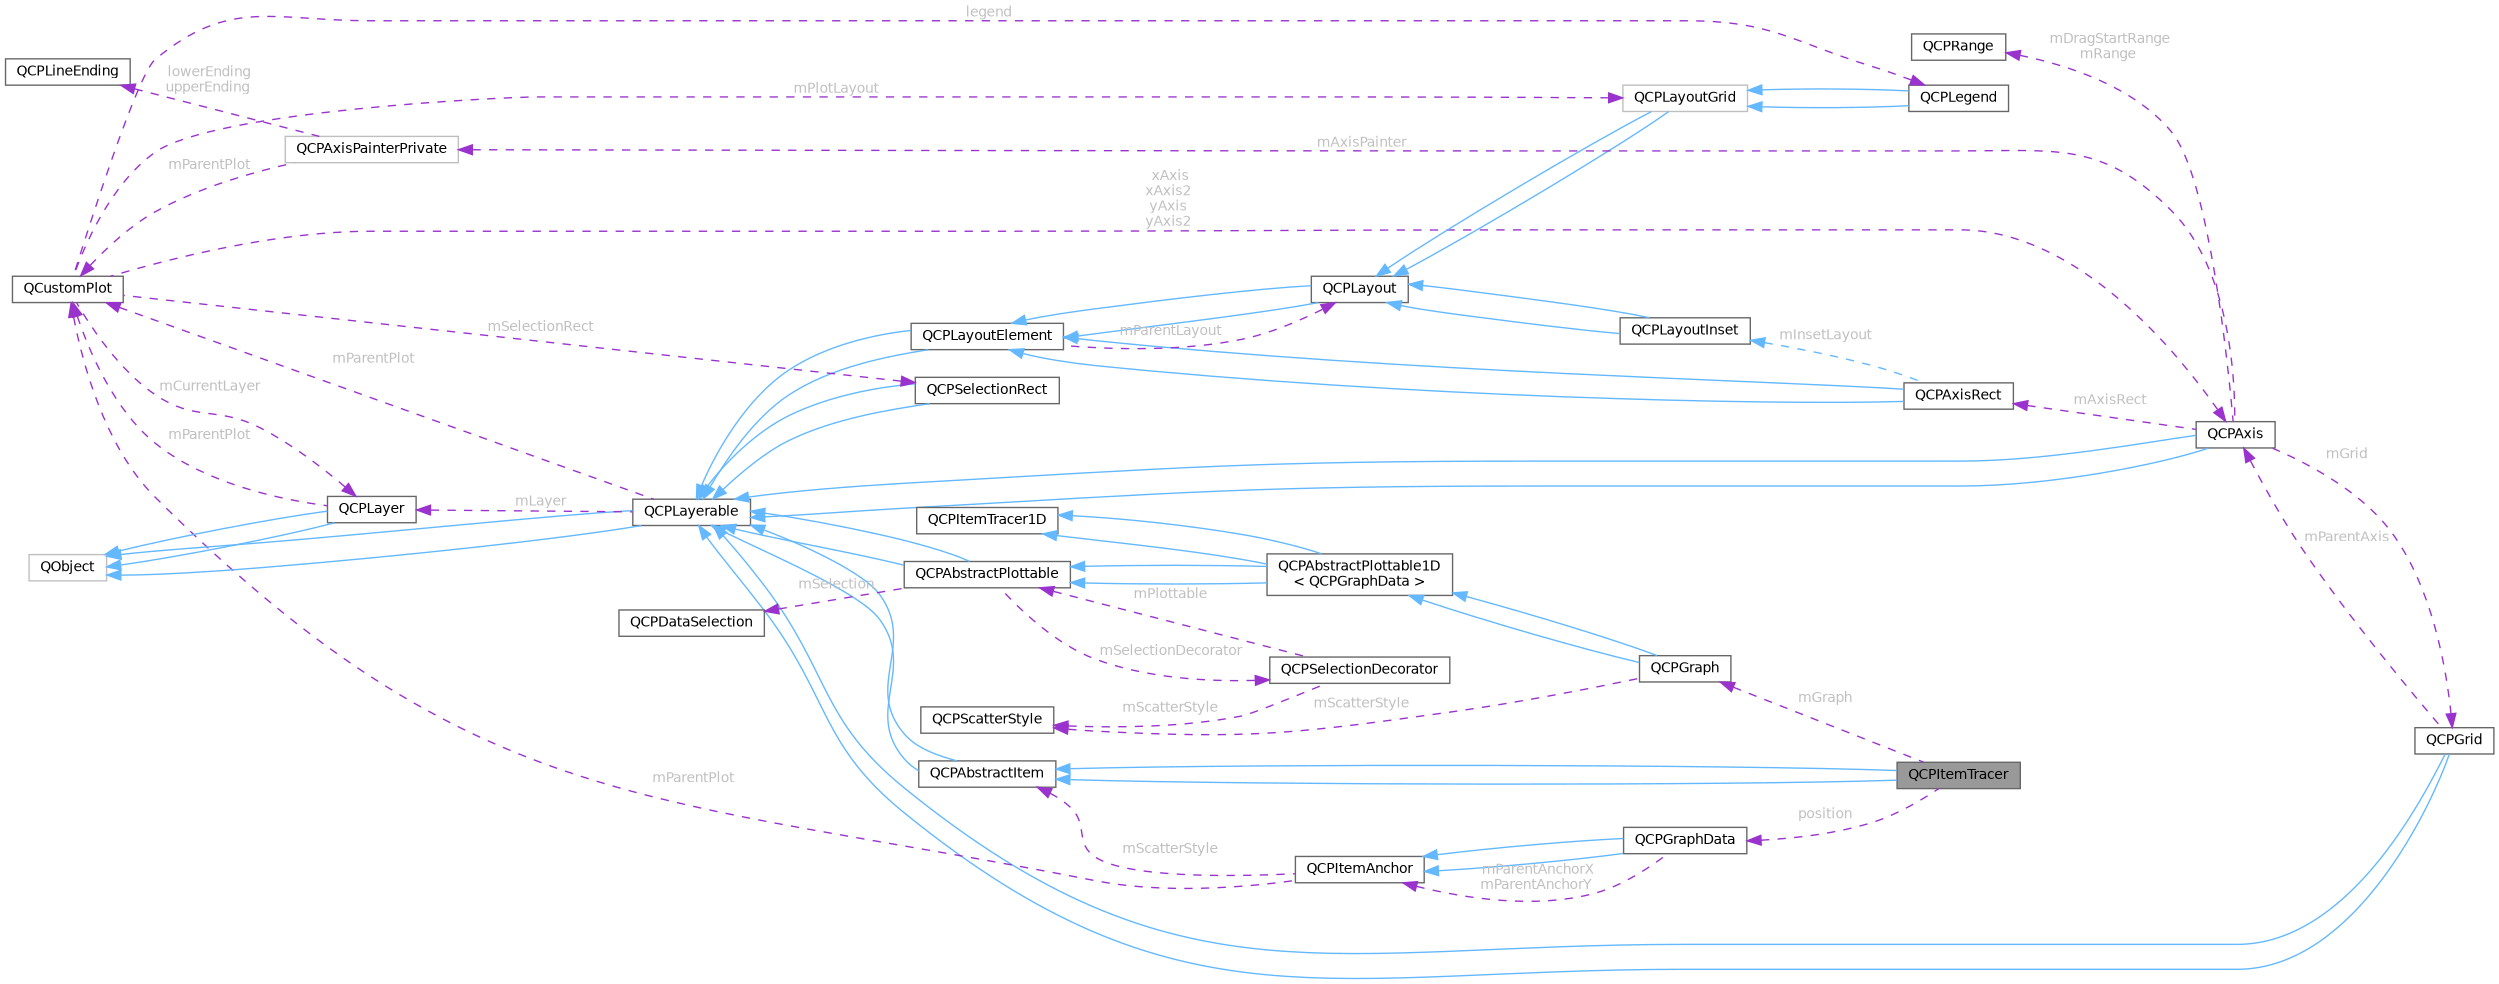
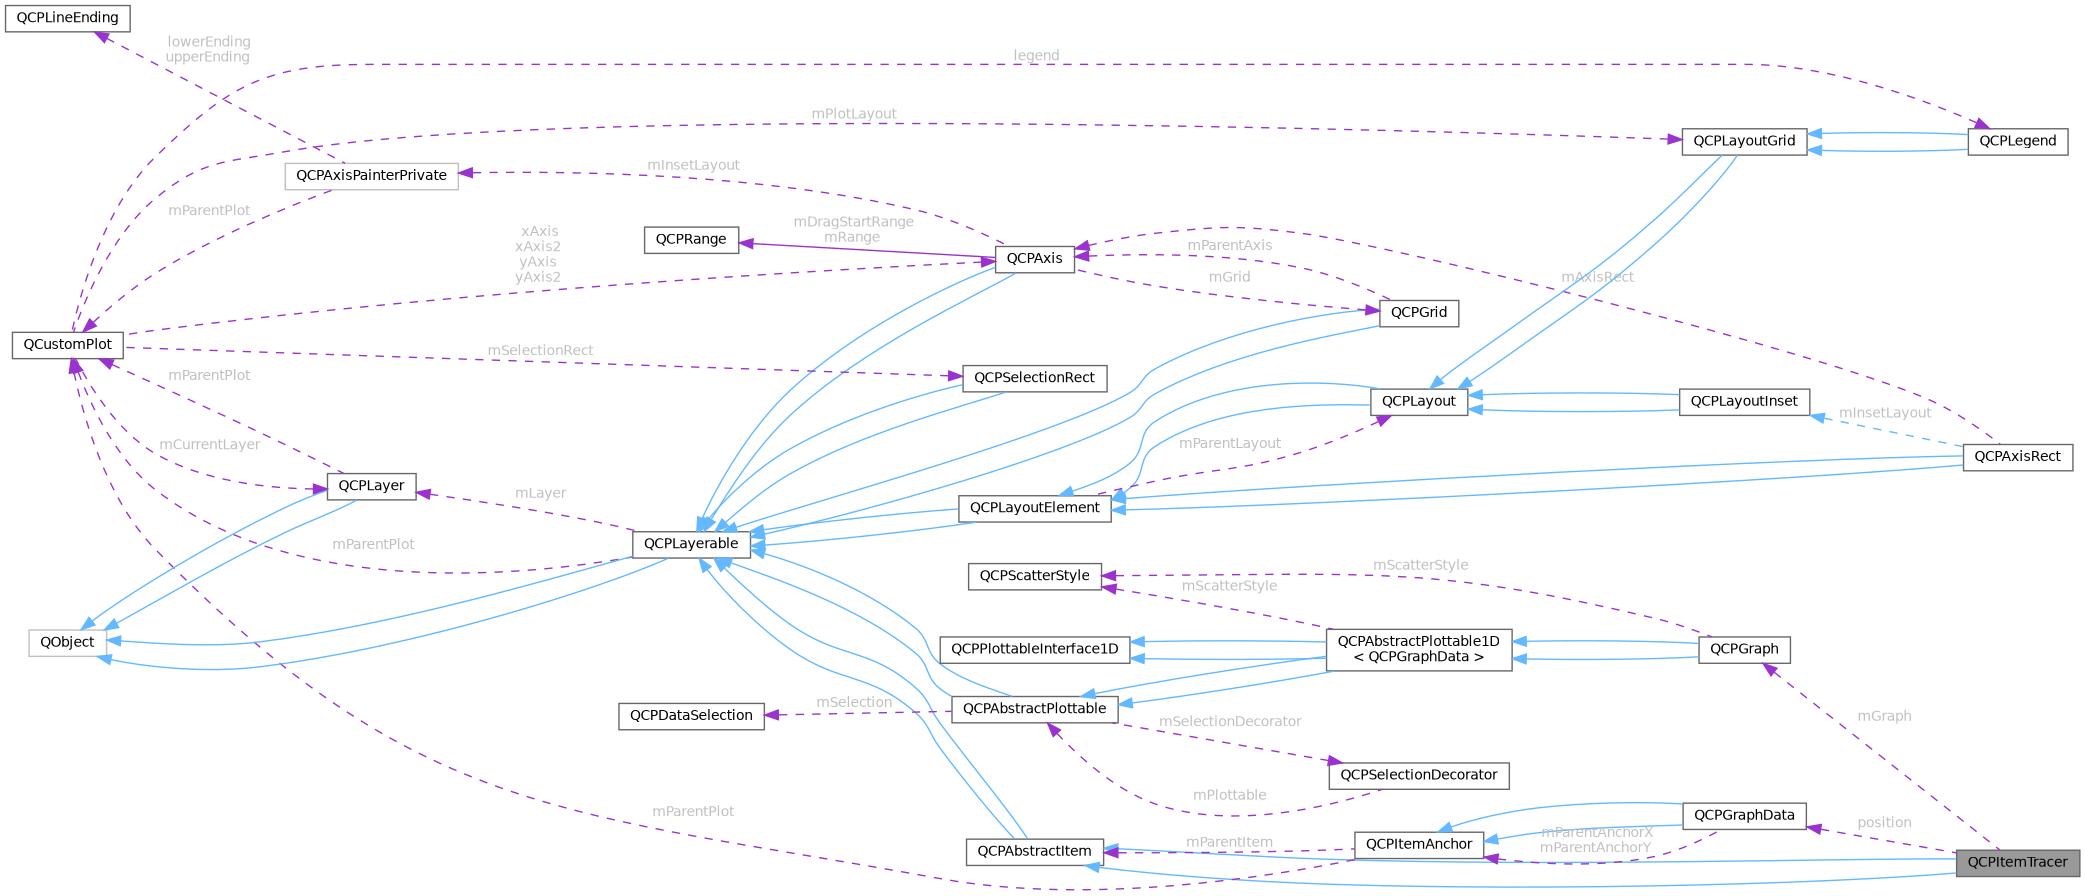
node "QCPLayoutGrid": color grey75 -> gray40
edge "QCPAxis" -> "QCPAxisPainterPrivate": label " mAxisPainter" -> " mInsetLayout"
edge "QCPAxis" -> "QCPRange": style dashed -> solid
edge "QCPAxis" -> "QCPAxisRect": reversed
node "QCPItemTracer1D": label "QCPItemTracer1D" -> "QCPPlottableInterface1D"
edge "QCPSelectionDecorator" -> "QCPScatterStyle": now "QCPAbstractPlottable1D < QCPGraphData >" -> "QCPScatterStyle"
edge "QCPItemAnchor" -> "QCPAbstractItem": label " mScatterStyle" -> " mParentItem"
